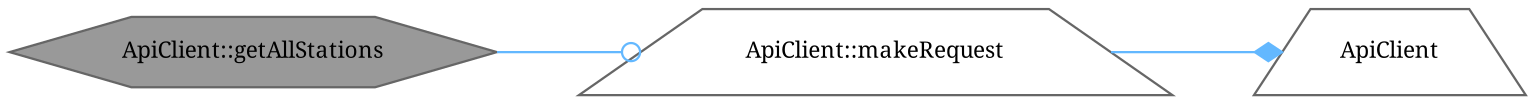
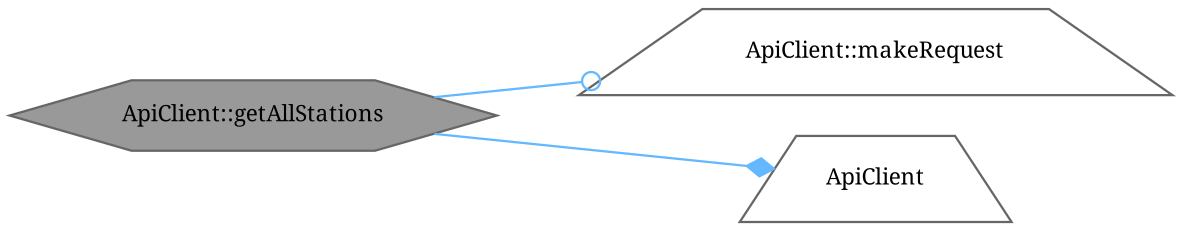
edge "ApiClient::makeRequest" -> "ApiClient": now "ApiClient::getAllStations" -> "ApiClient"
